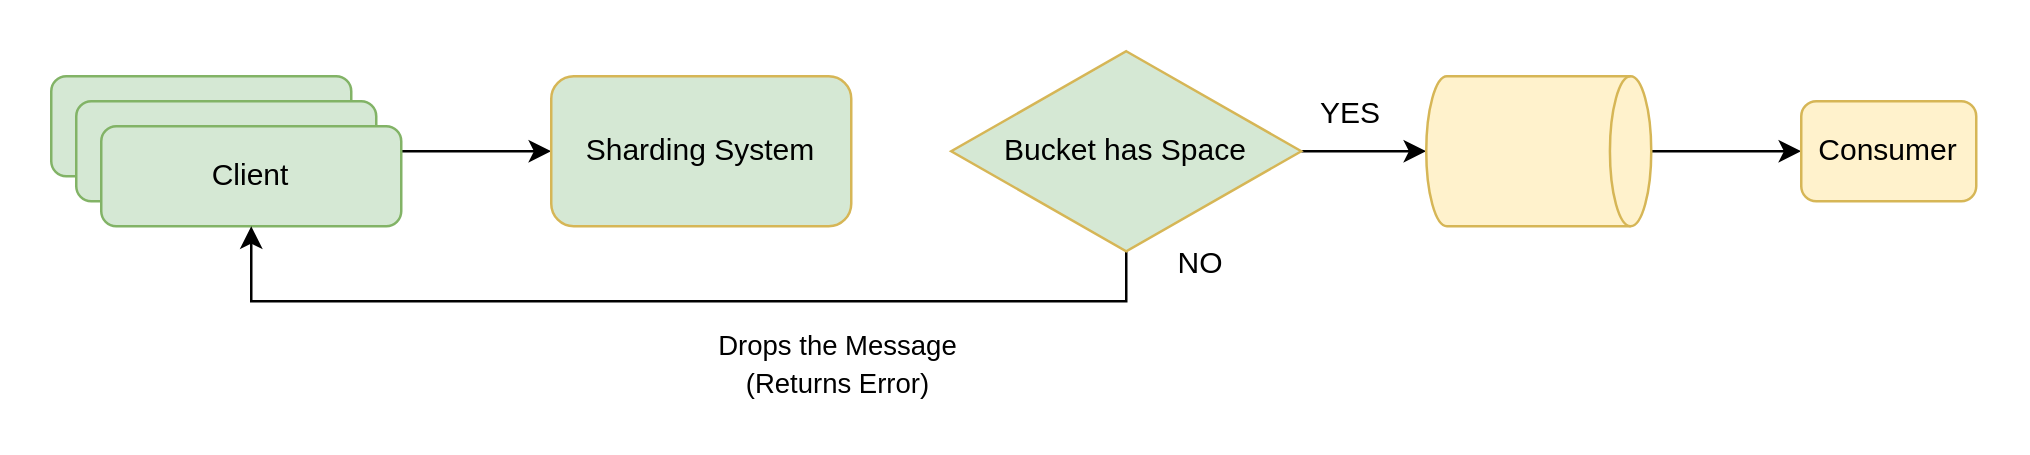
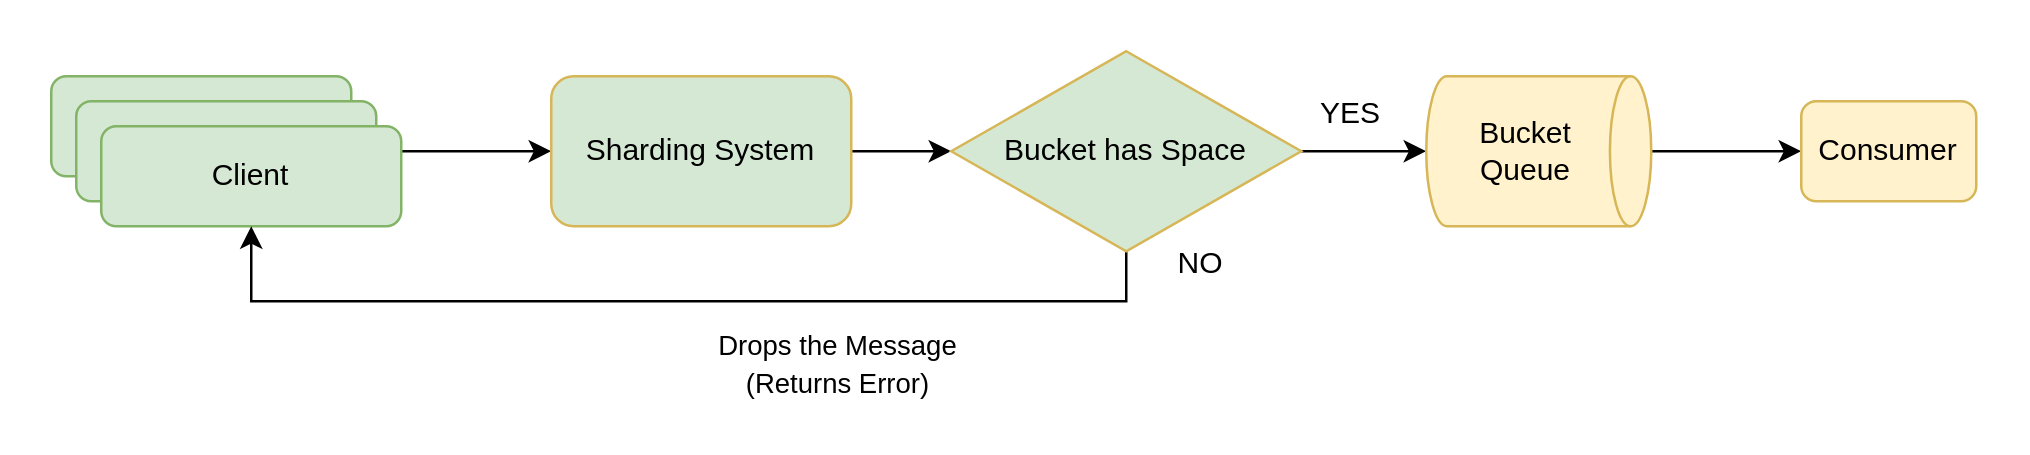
edge "Sharding System" -> "Bucket has Space": added
node "Bucket Queue": added
